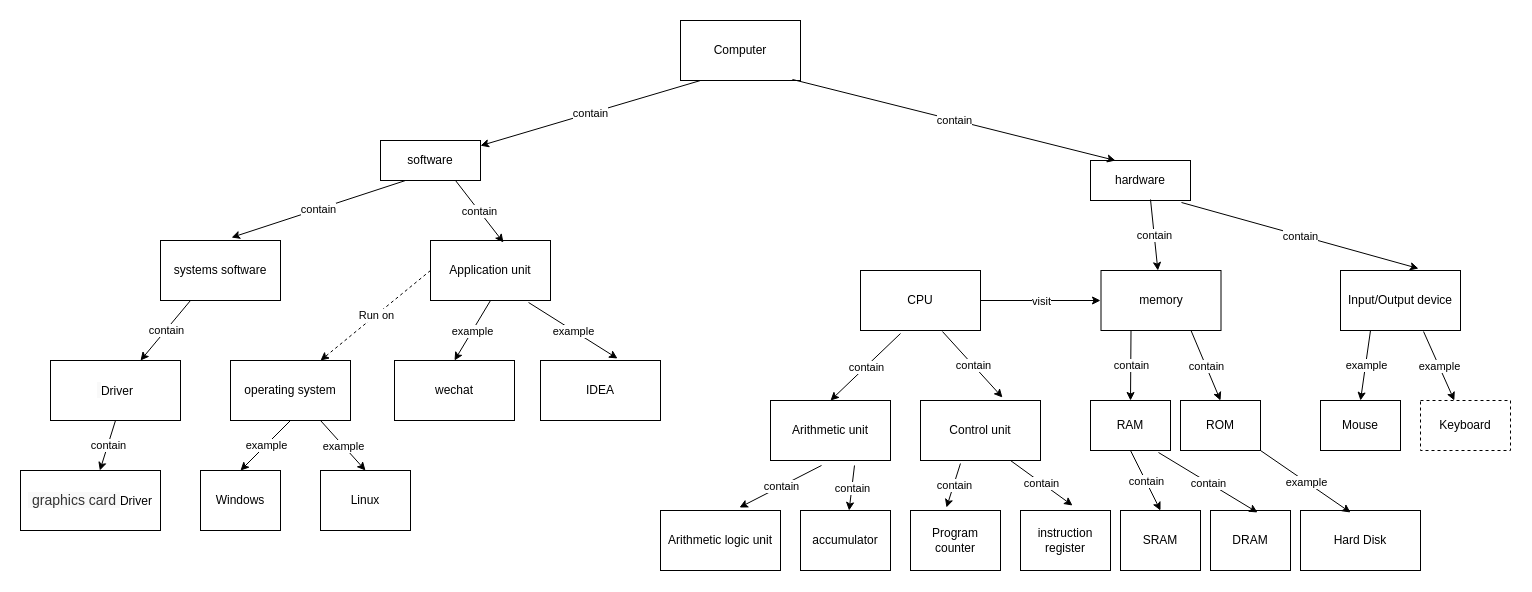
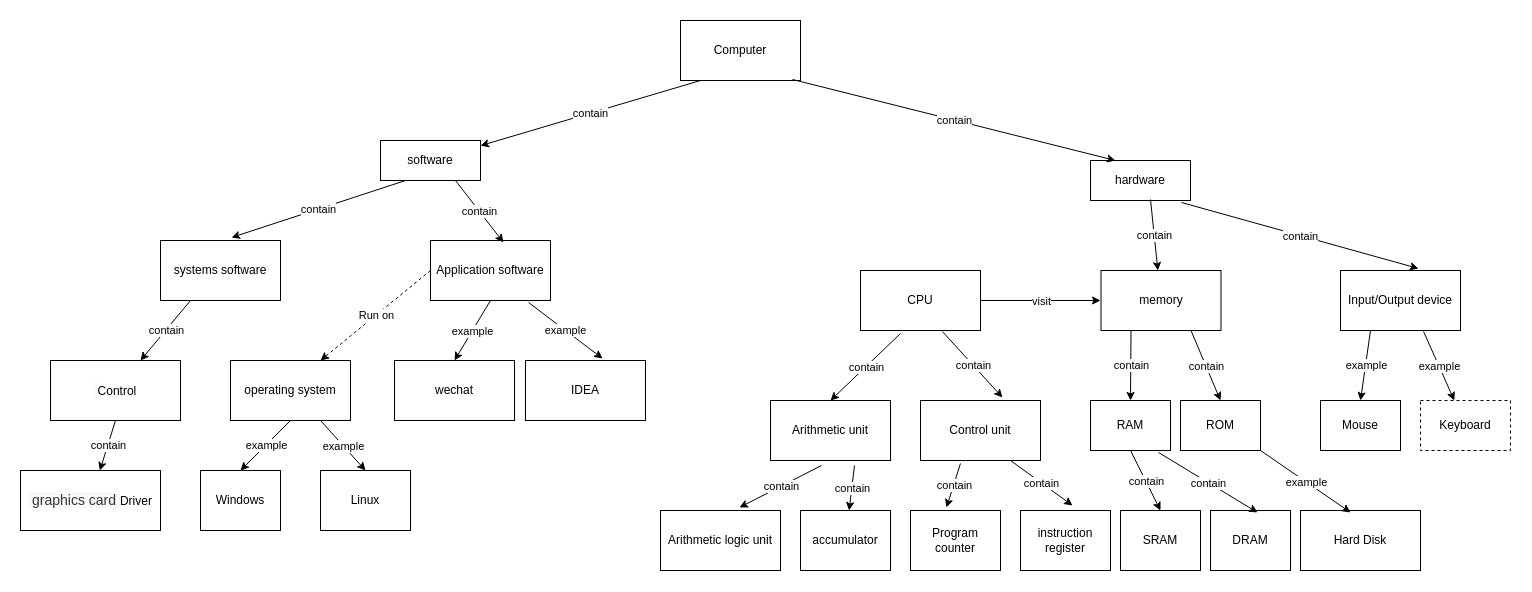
node "Application unit": label "Application unit" -> "Application software"
node "Driver": label "Driver" -> "Control"
node "IDEA": moved (601, 391) -> (586, 391)
